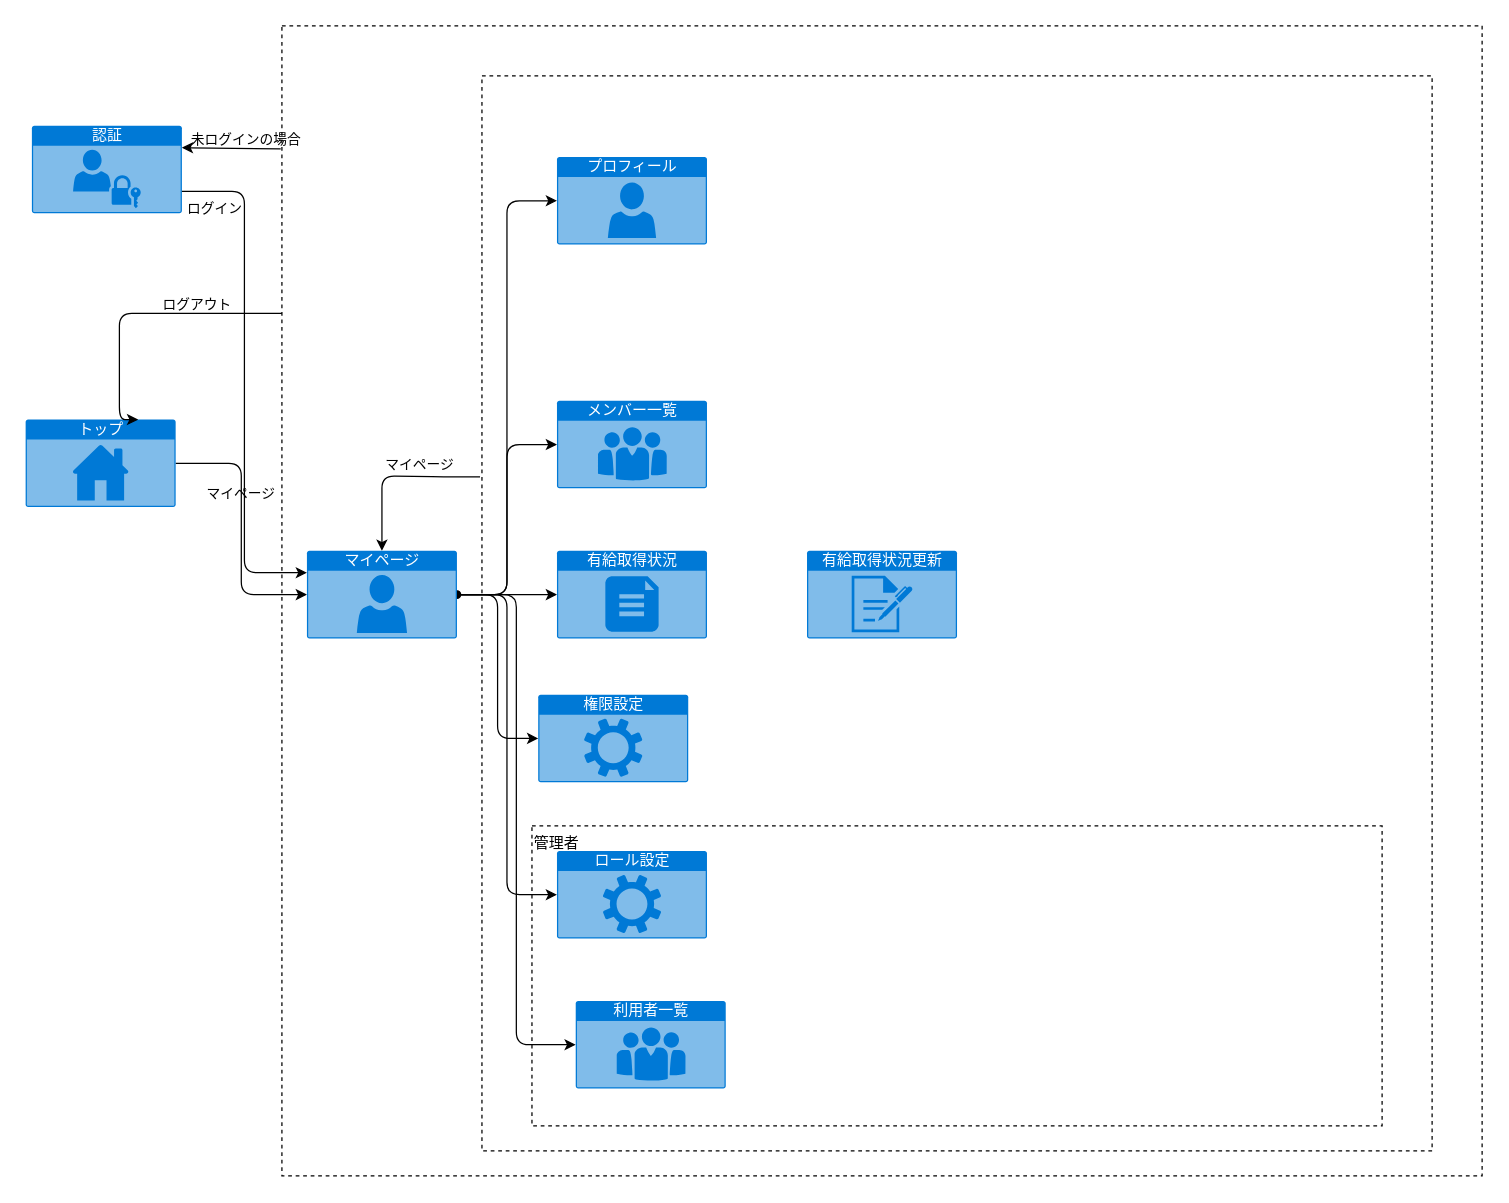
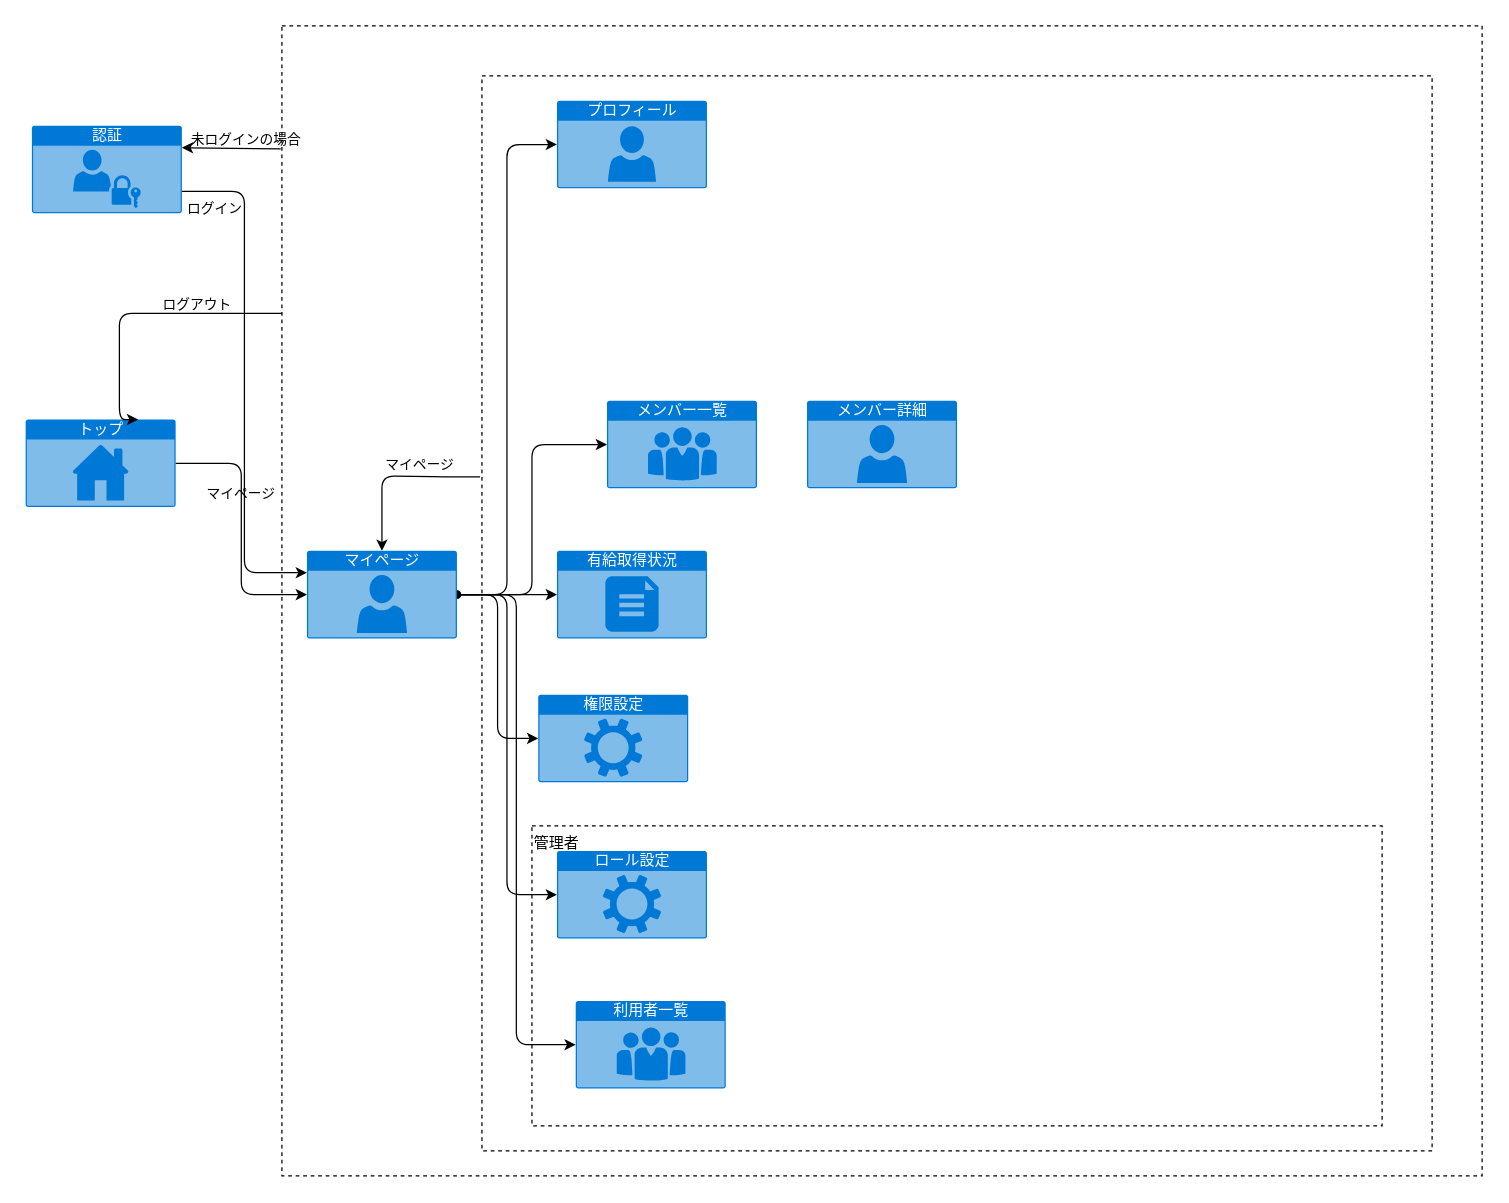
node "プロフィール": moved (632, 201) -> (632, 144)
node "メンバー一覧": moved (632, 444) -> (682, 444)
node "メンバー詳細": added
node "有給取得状況更新": removed
